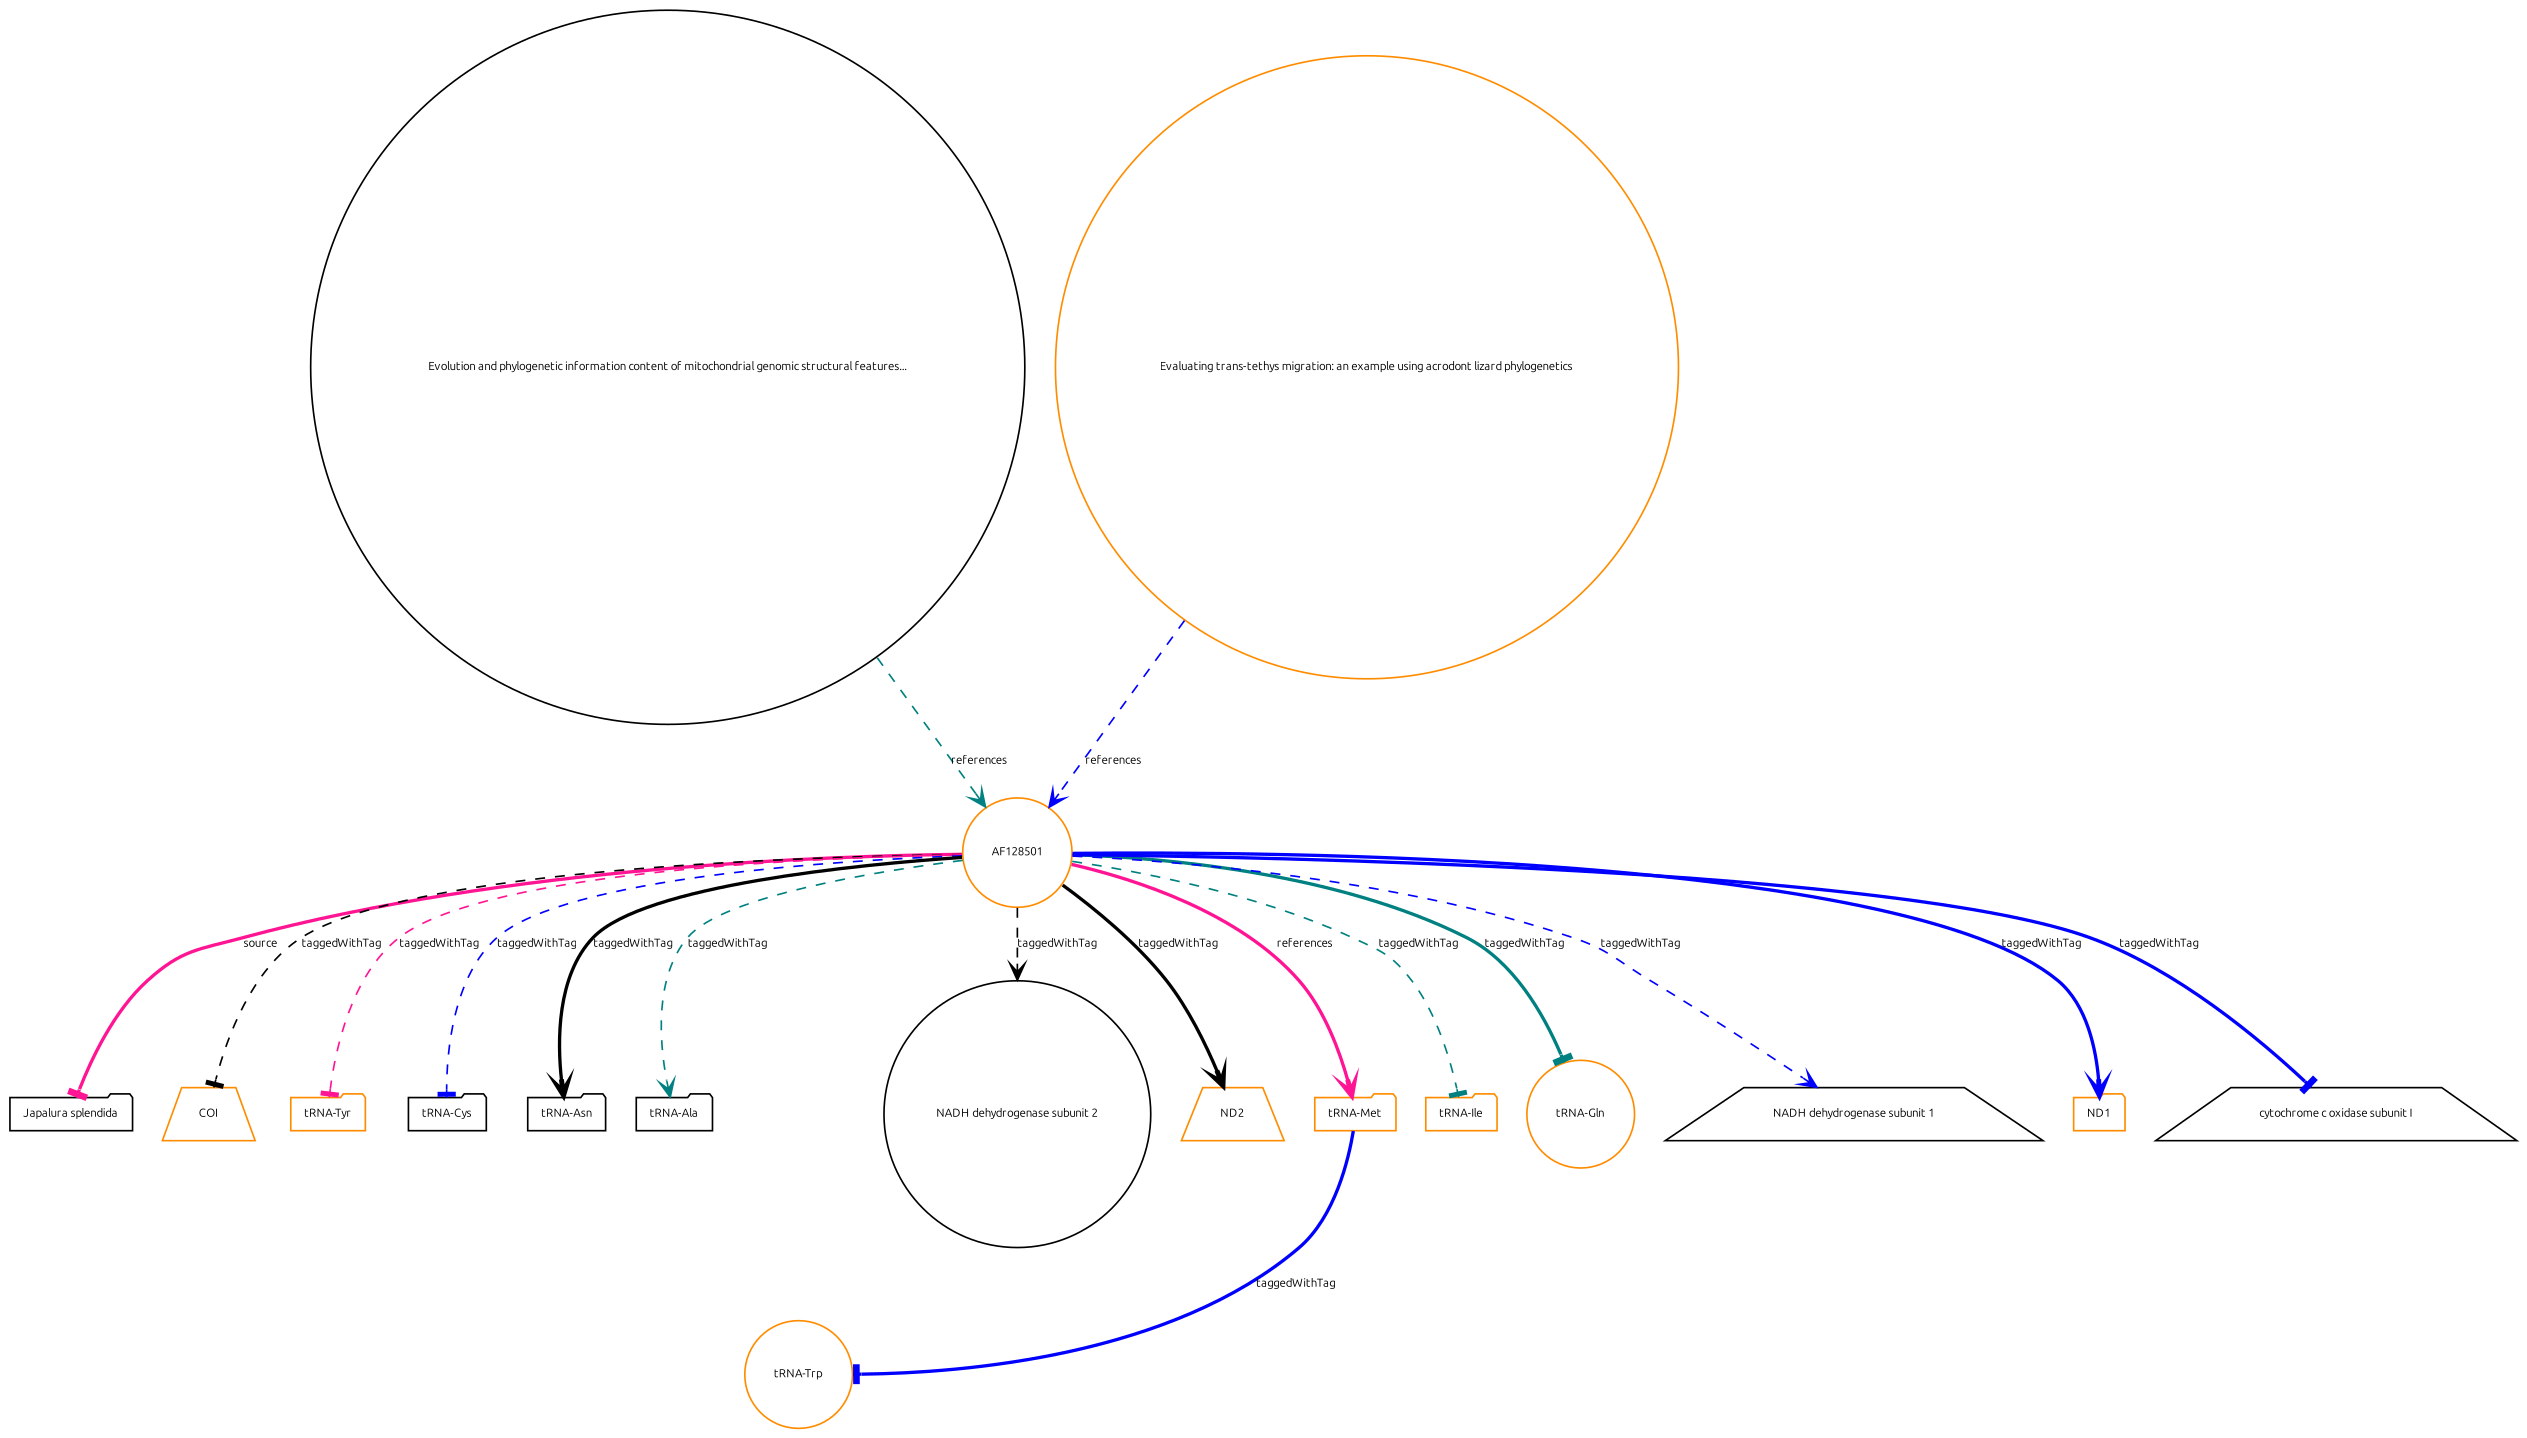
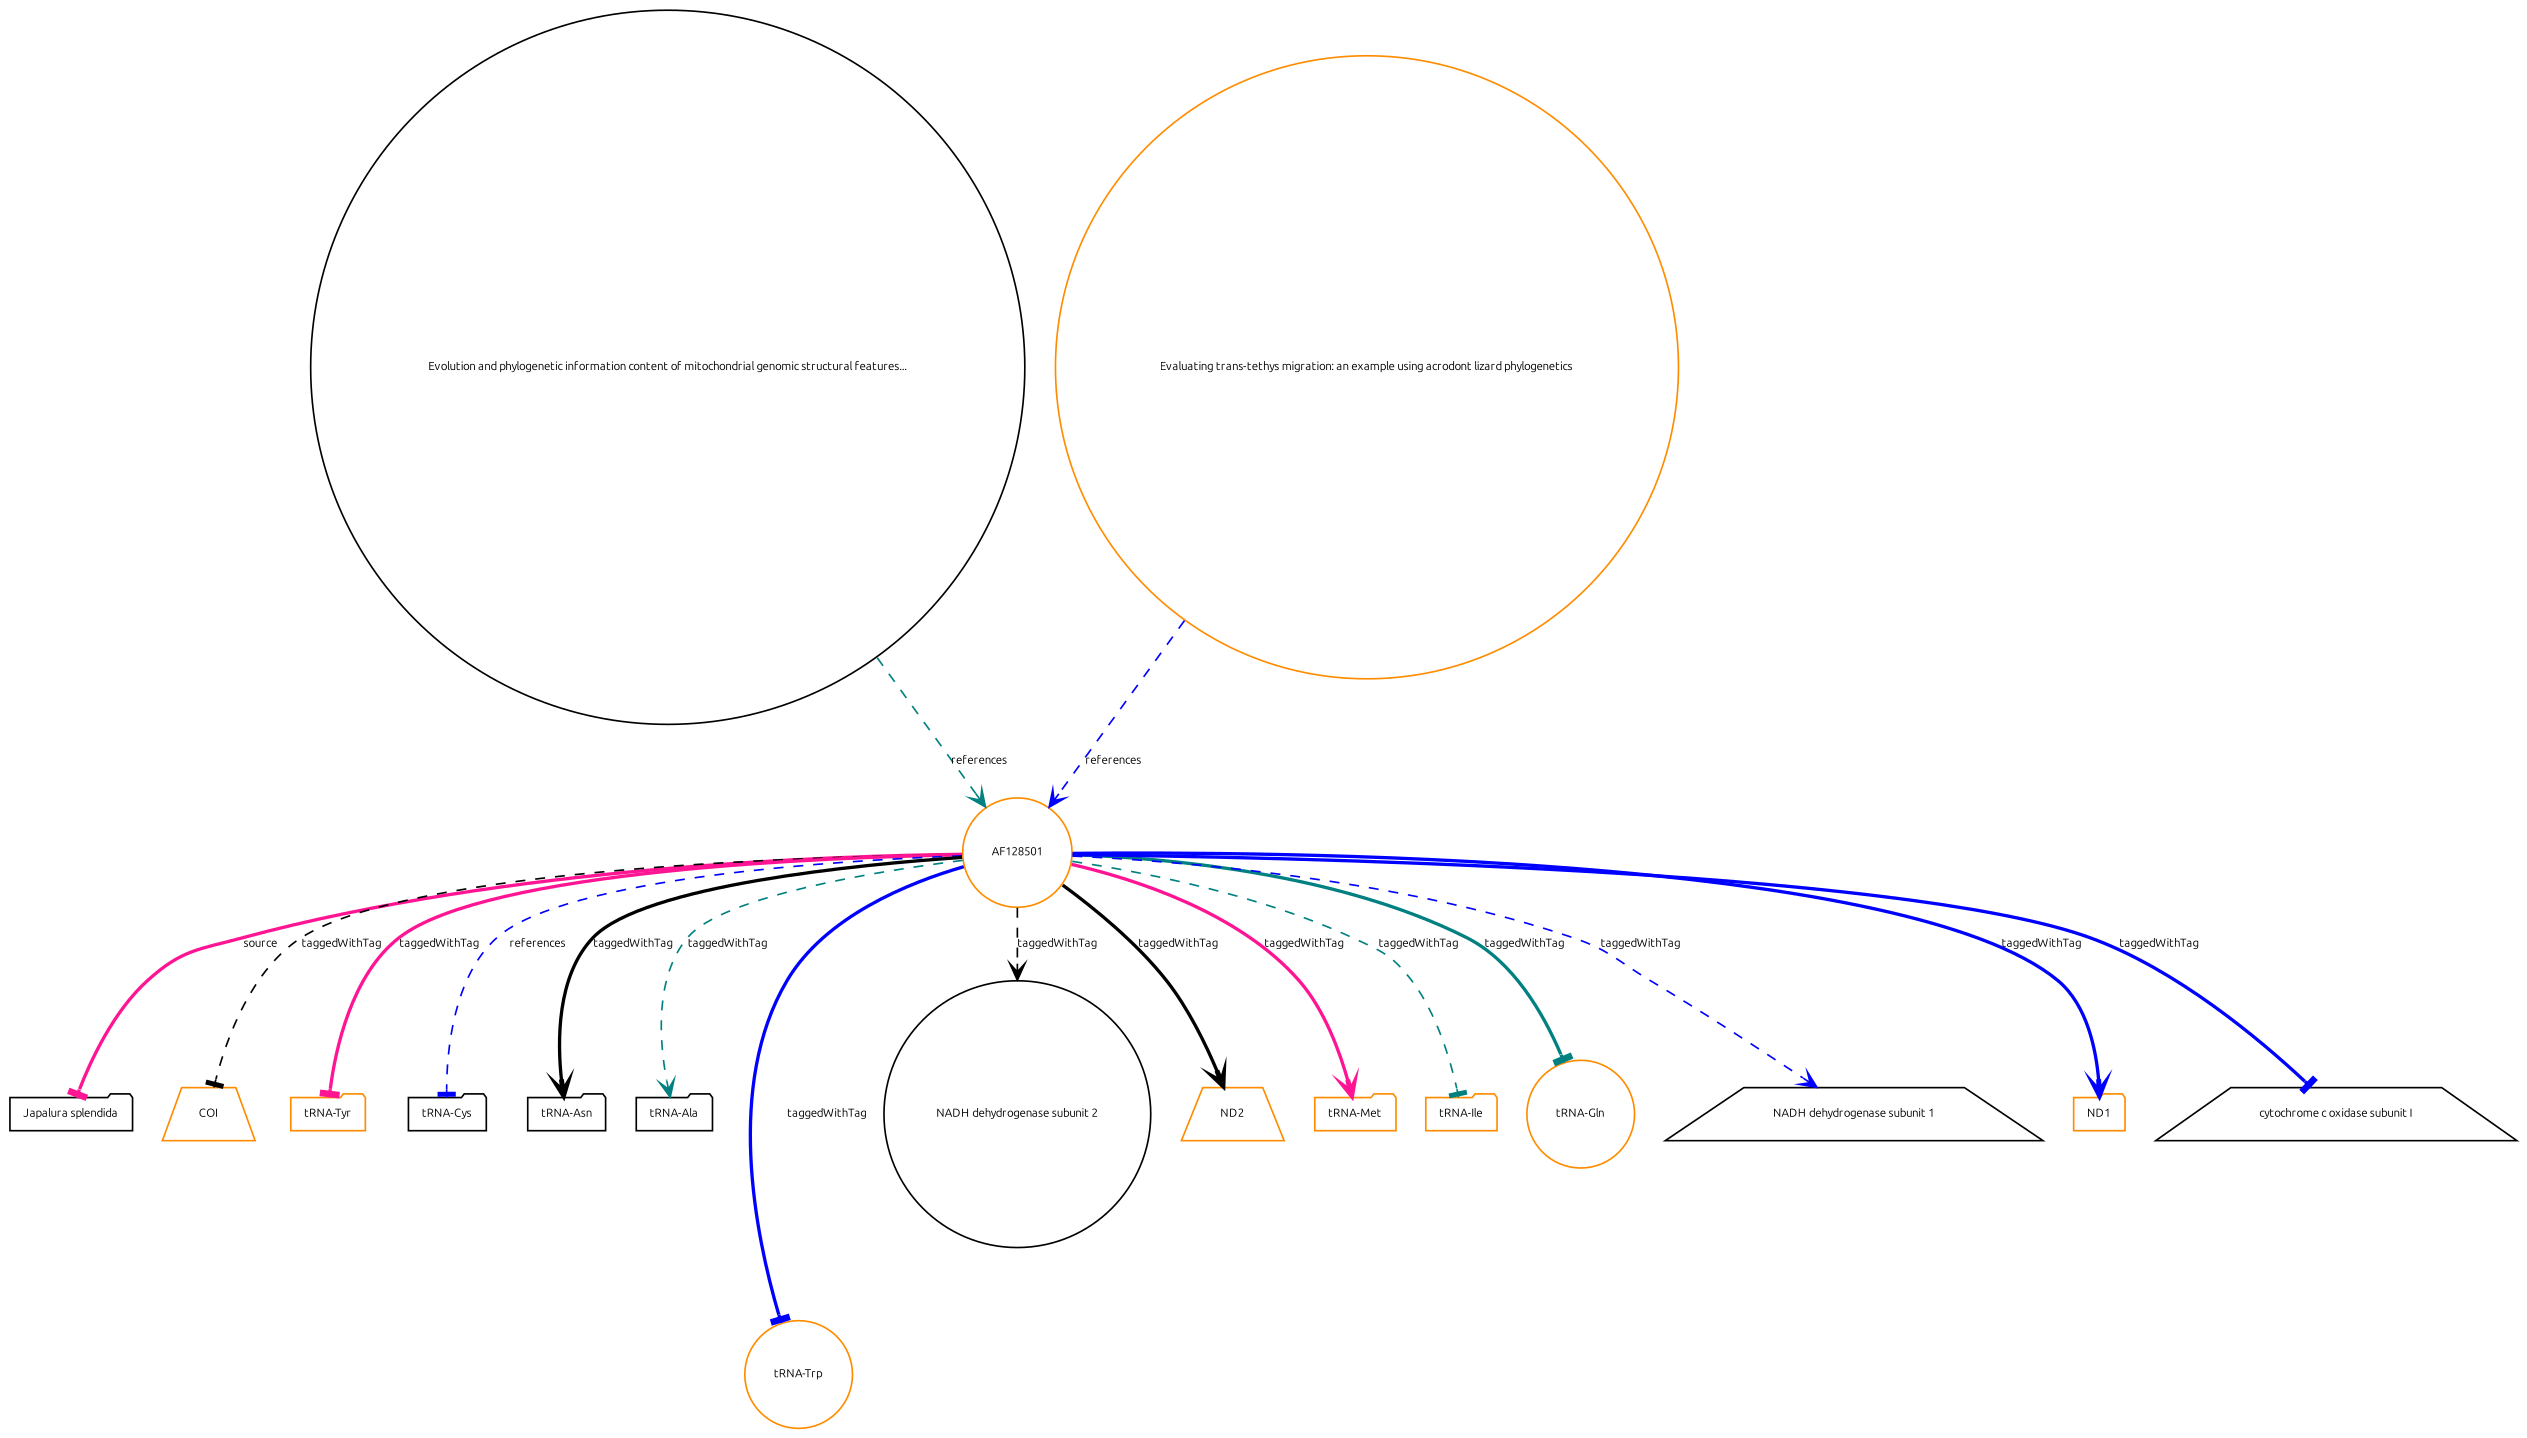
edge "AF128501" -> "tRNA-Tyr": style dashed -> bold
edge "AF128501" -> "tRNA-Cys": label "taggedWithTag" -> "references"
edge "AF128501" -> "tRNA-Met": label "references" -> "taggedWithTag"
edge "tRNA-Met" -> "tRNA-Trp": now "AF128501" -> "tRNA-Trp"
